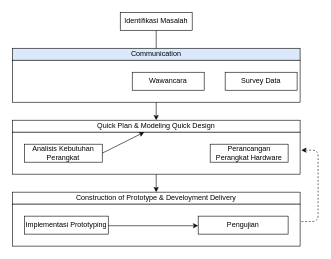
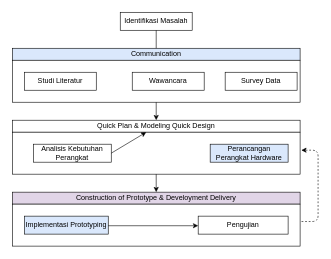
node "Studi Literatur": added
node "Analisis Kebutuhan Perangkat": moved (63, 153) -> (72, 153)
node "Perancangan Perangkat Hardware": fillcolor #ffffff -> #dae8fc
node "Construction of Prototype & Develoyment Delivery": fillcolor #ffffff -> #e1d5e7
node "Implementasi Prototyping": fillcolor #ffffff -> #dae8fc
